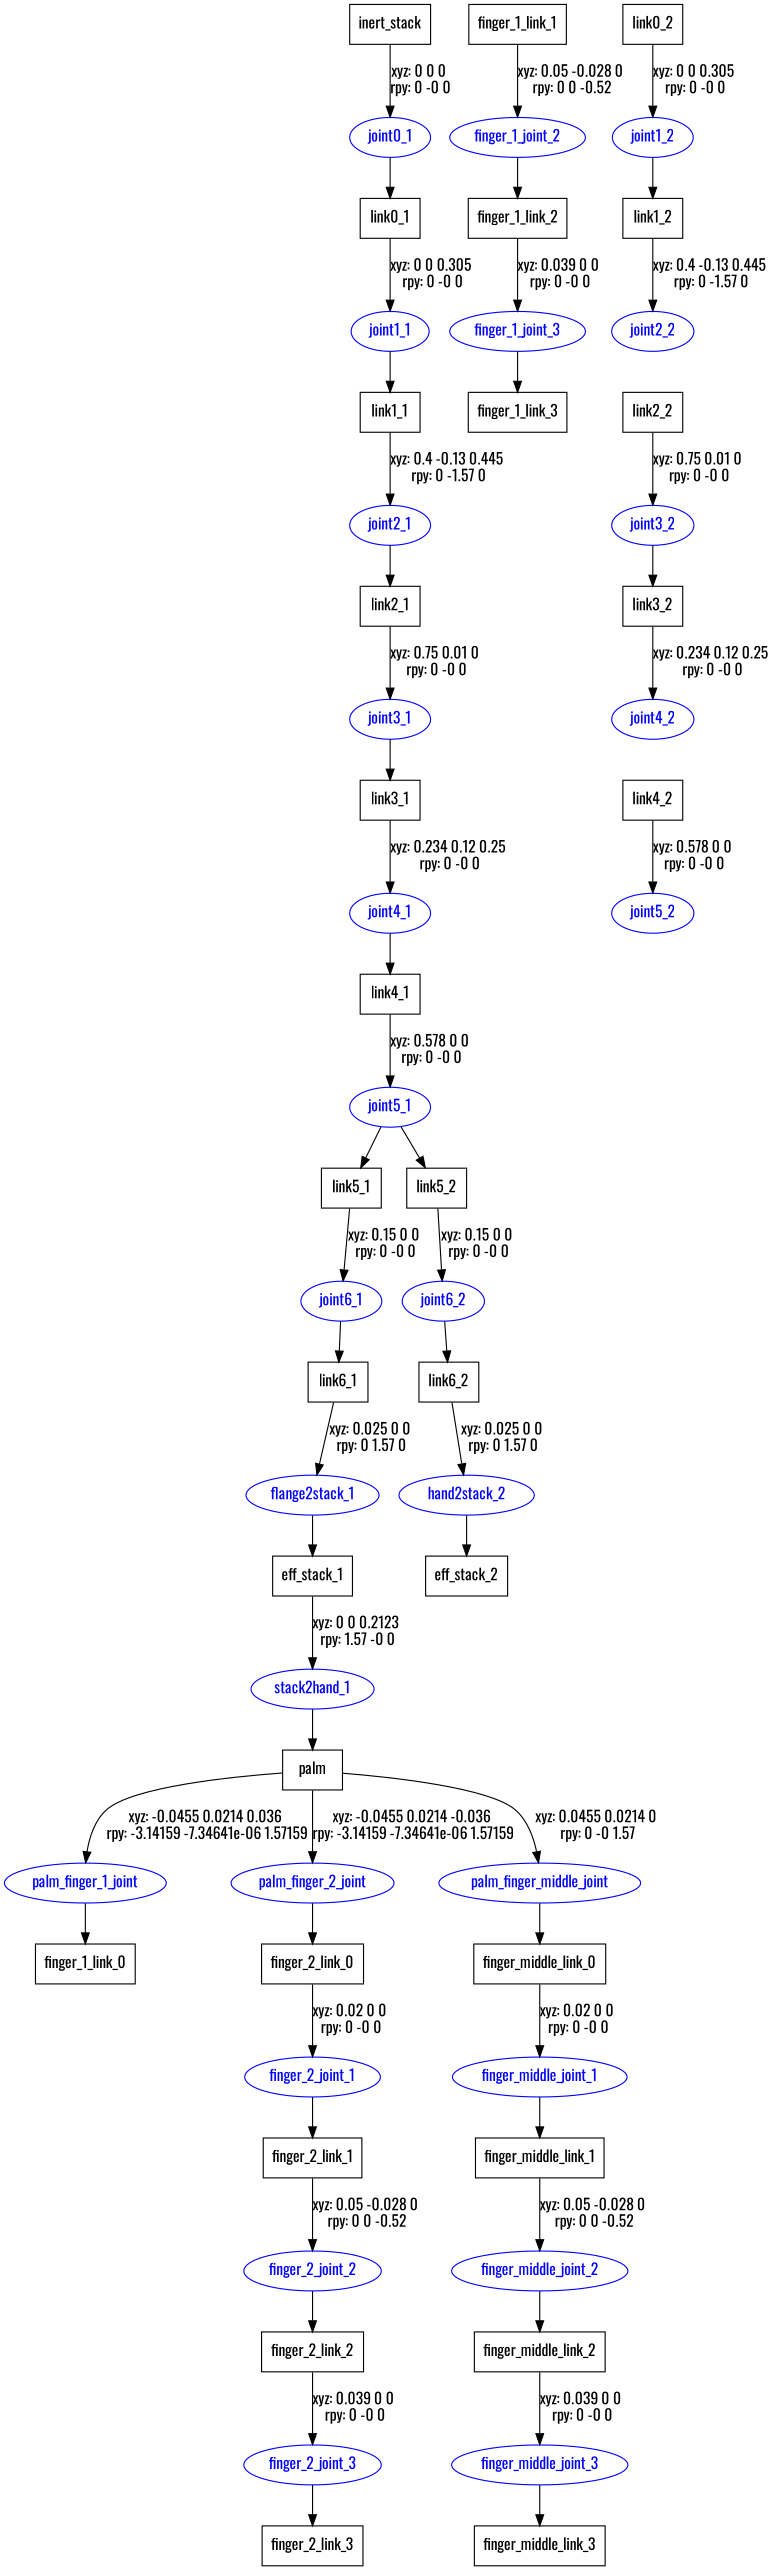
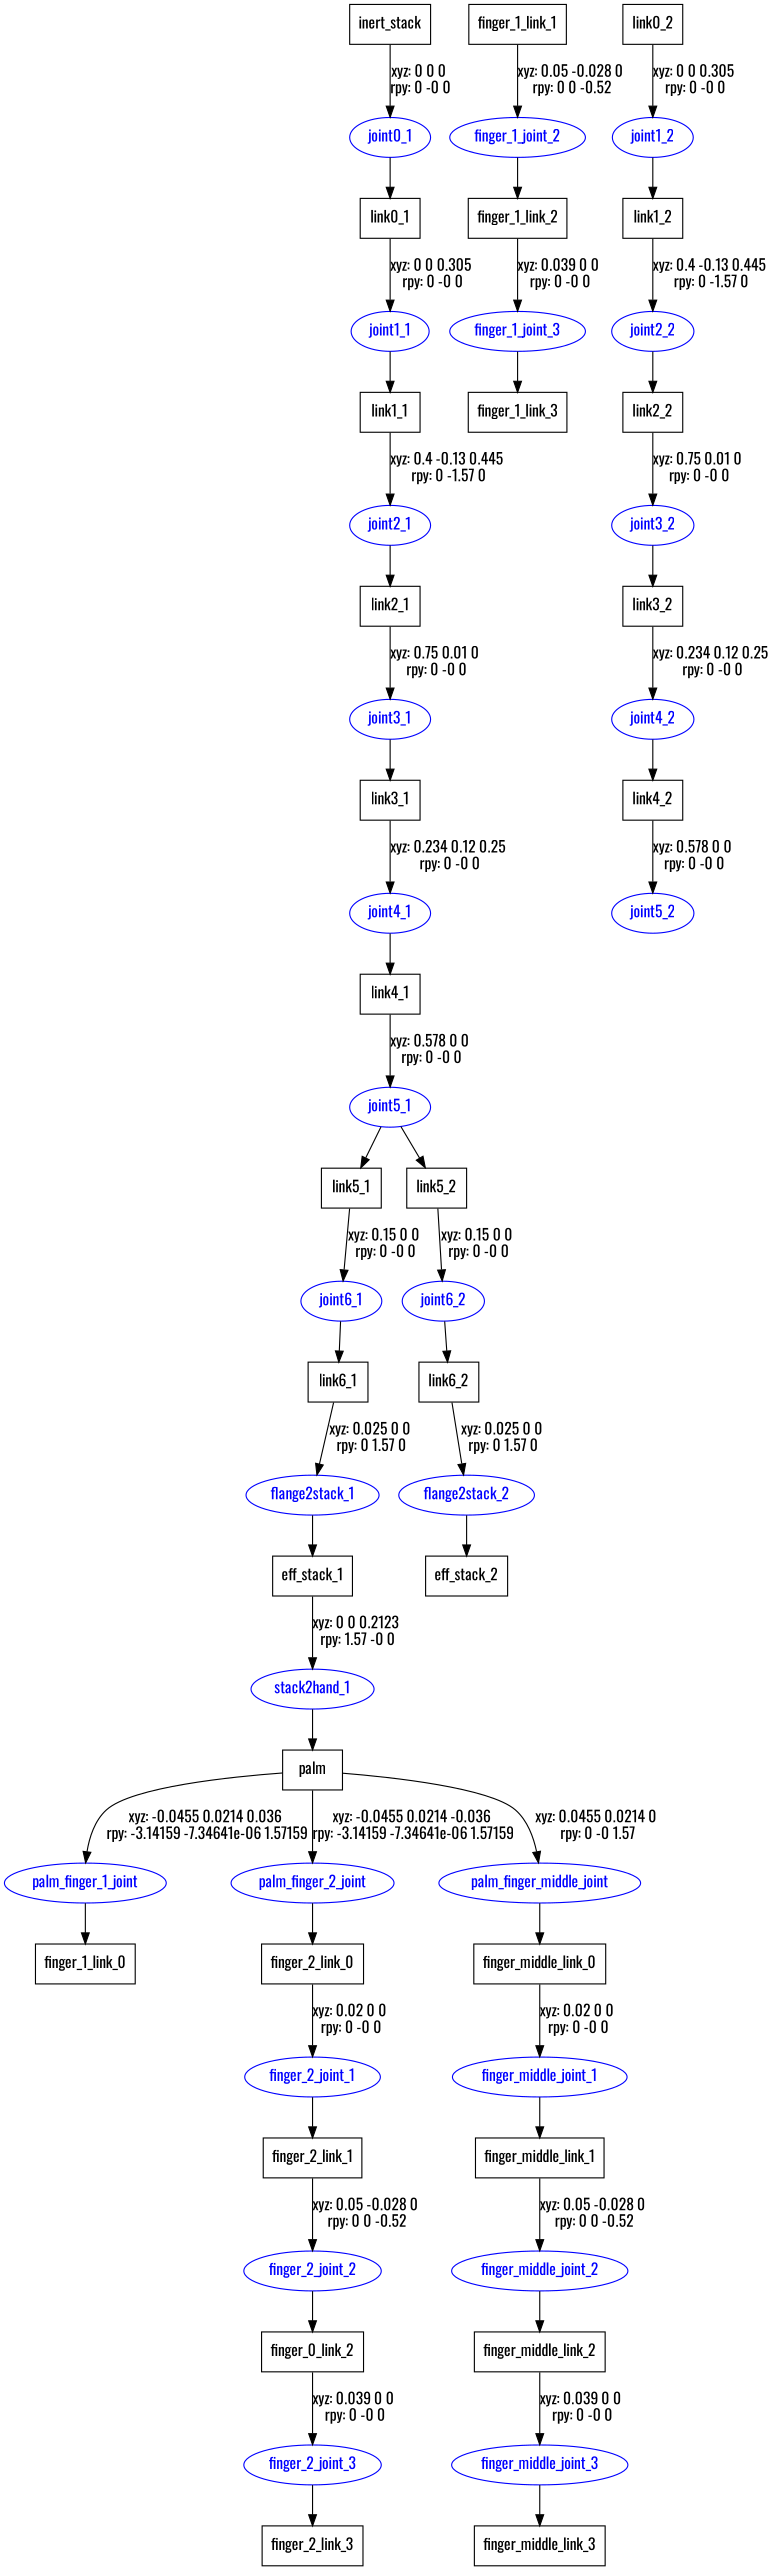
edge "joint2_2" -> "link2_2": added
edge "joint4_2" -> "link4_2": added
node "hand2stack_2": label "hand2stack_2" -> "flange2stack_2"
node "finger_2_link_2": label "finger_2_link_2" -> "finger_0_link_2"
